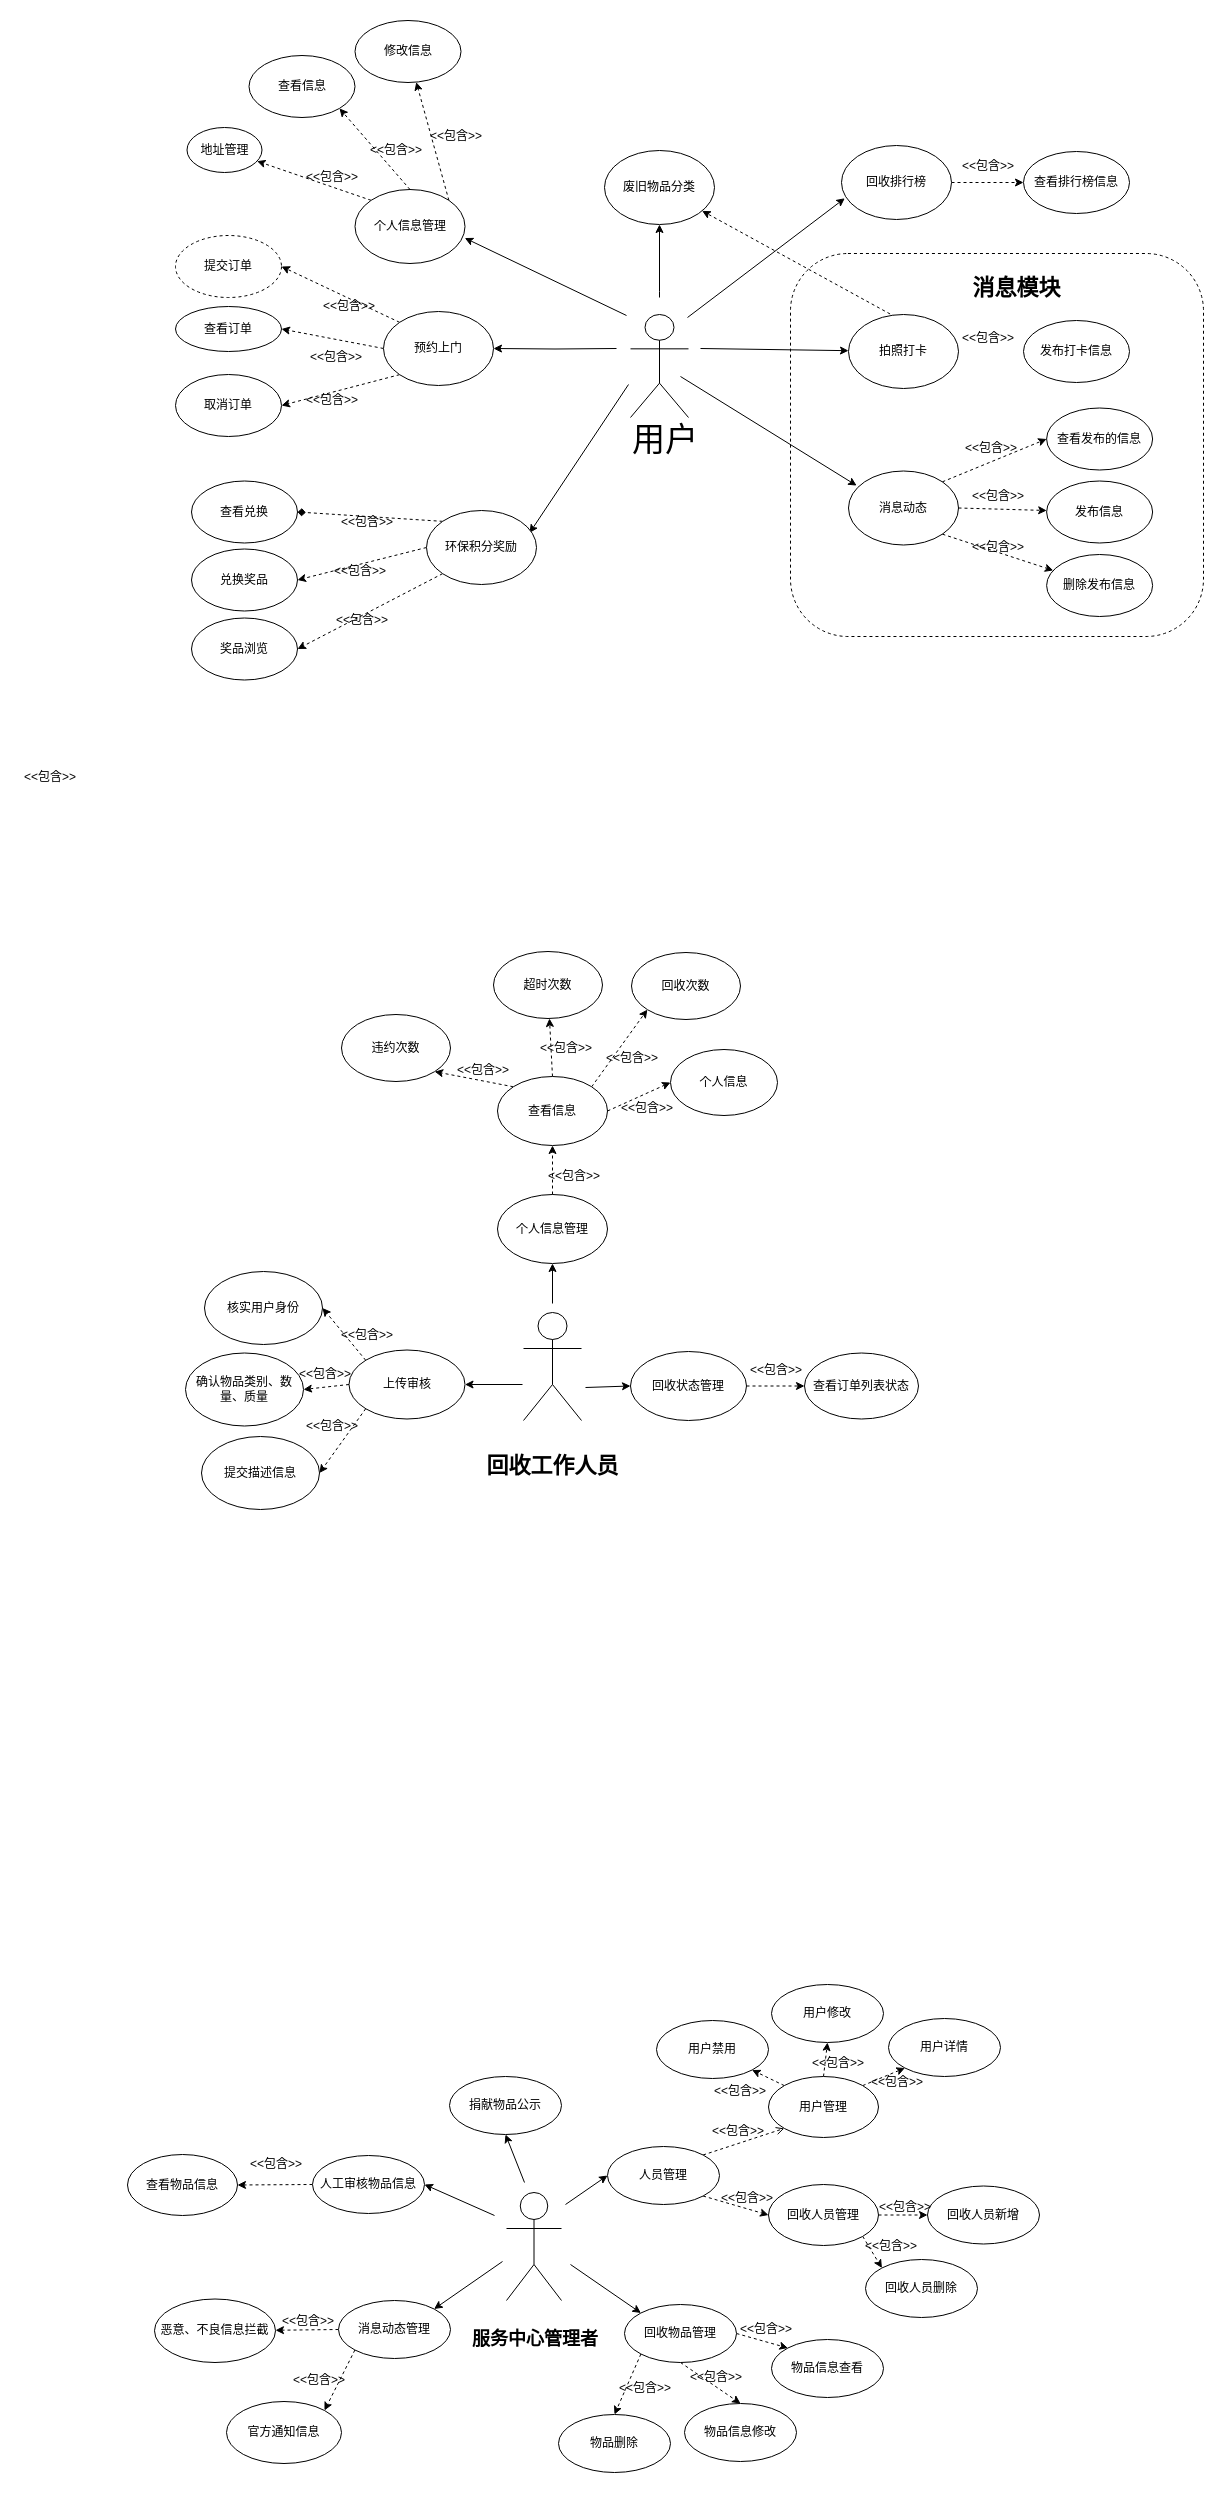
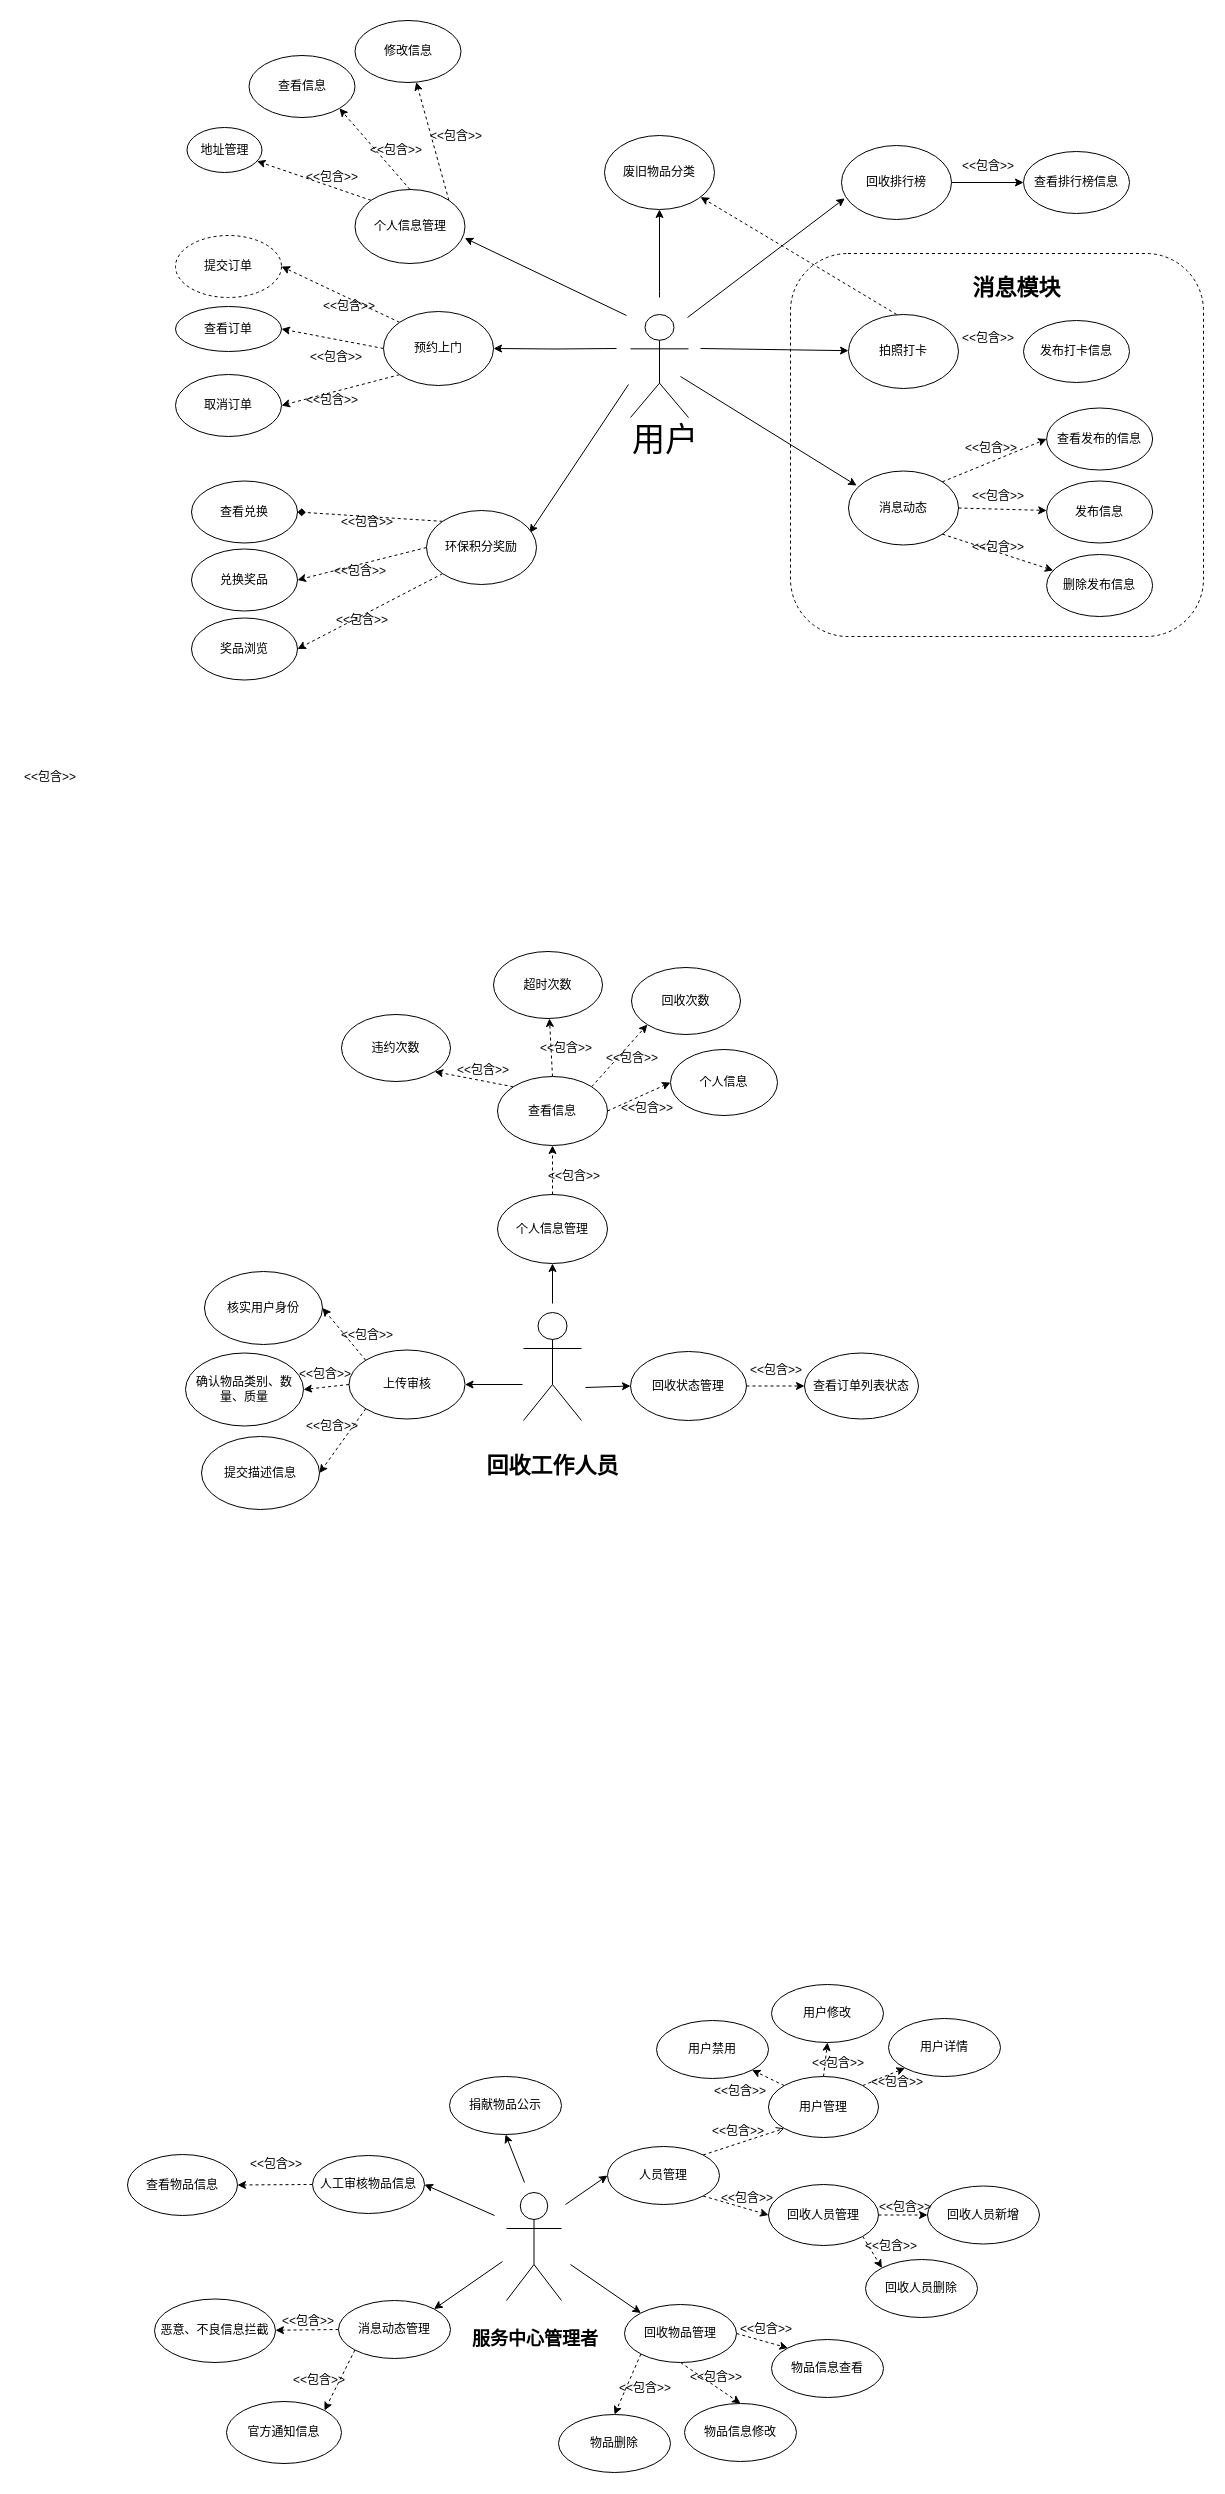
edge "回收排行榜" -> "查看排行榜信息": style dashed -> solid
node "废旧物品分类": moved (660, 188) -> (660, 173)
node "回收次数": moved (686, 986) -> (686, 1001)
